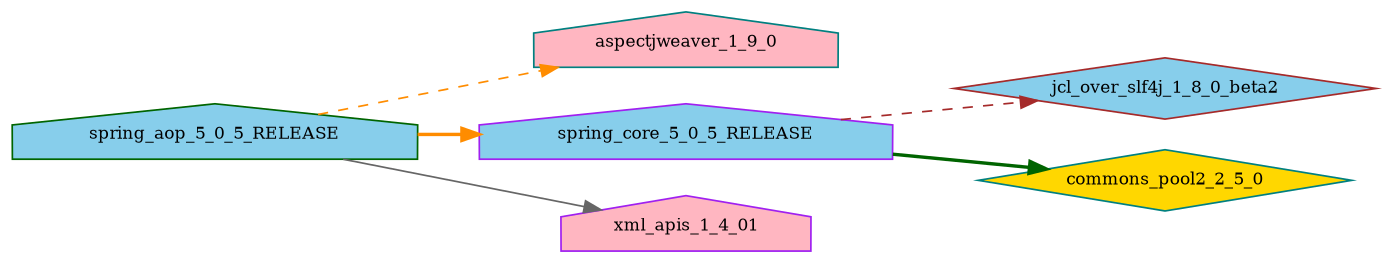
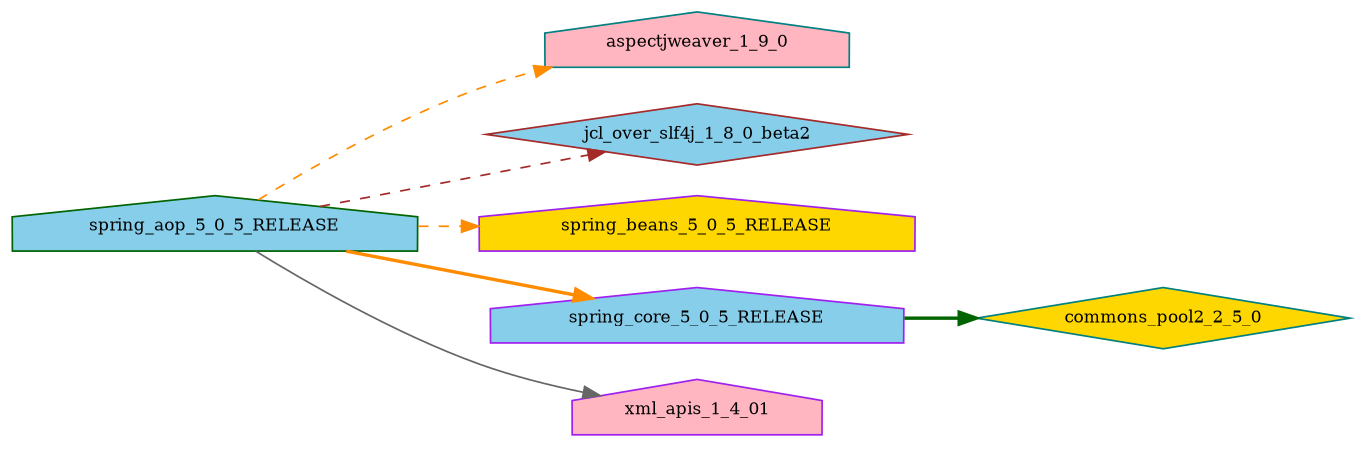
edge "spring_core_5_0_5_RELEASE" -> "jcl_over_slf4j_1_8_0_beta2": now "spring_aop_5_0_5_RELEASE" -> "jcl_over_slf4j_1_8_0_beta2"
node "spring_beans_5_0_5_RELEASE": added
